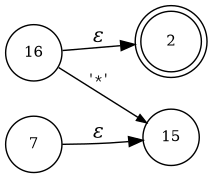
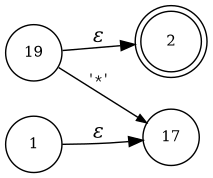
node "16": label "16" -> "19"
node "15": label "15" -> "17"
node "7": label "7" -> "1"
